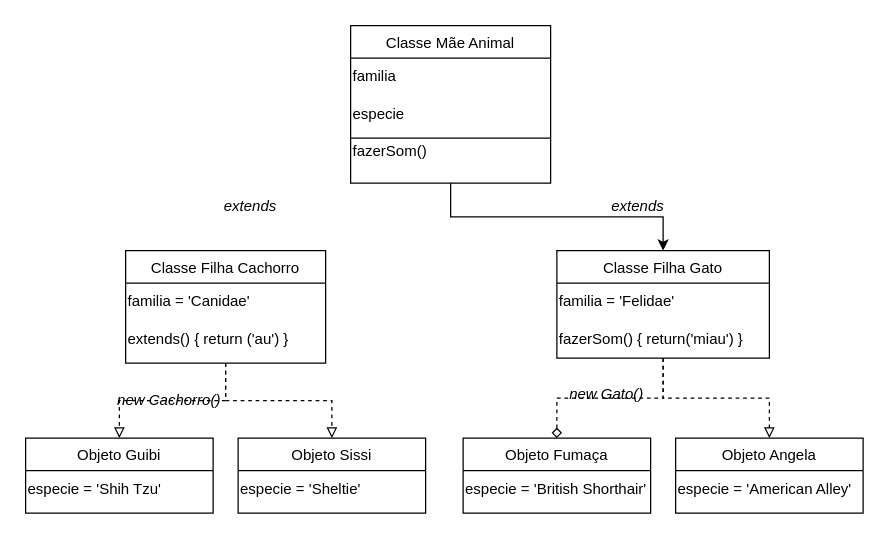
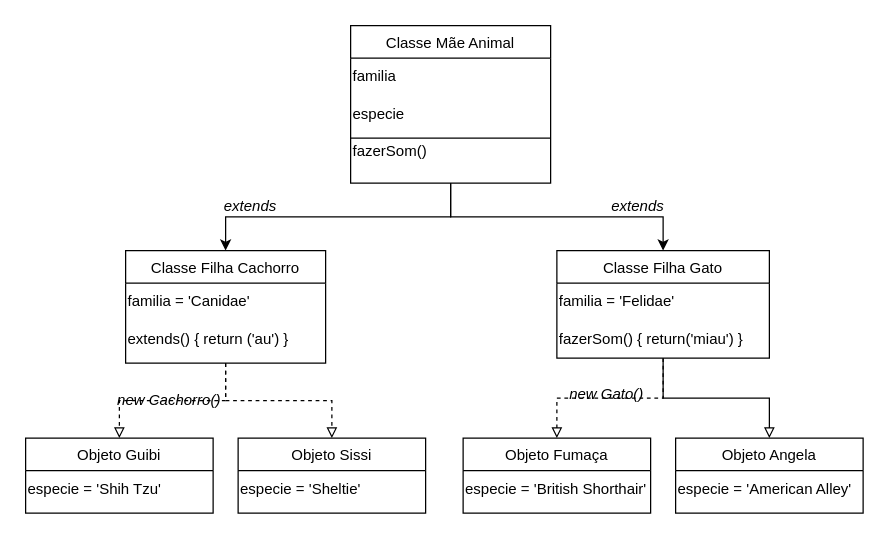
edge "Classe Mãe Animal" -> "Classe Filha Cachorro": added
edge "Classe Filha Gato" -> "Objeto Angela": style dashed -> solid
edge "Classe Filha Gato" -> "Objeto Fumaça": arrowhead diamond -> block
